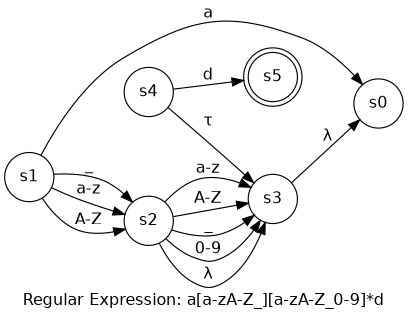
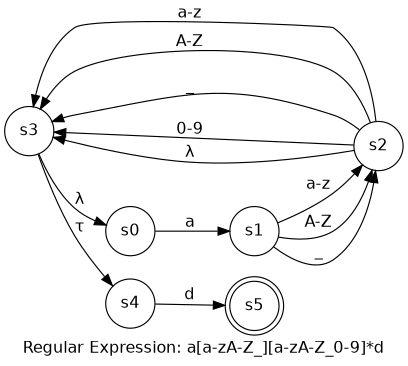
edge "s1" -> "s0": reversed
edge "s4" -> "s3": reversed
